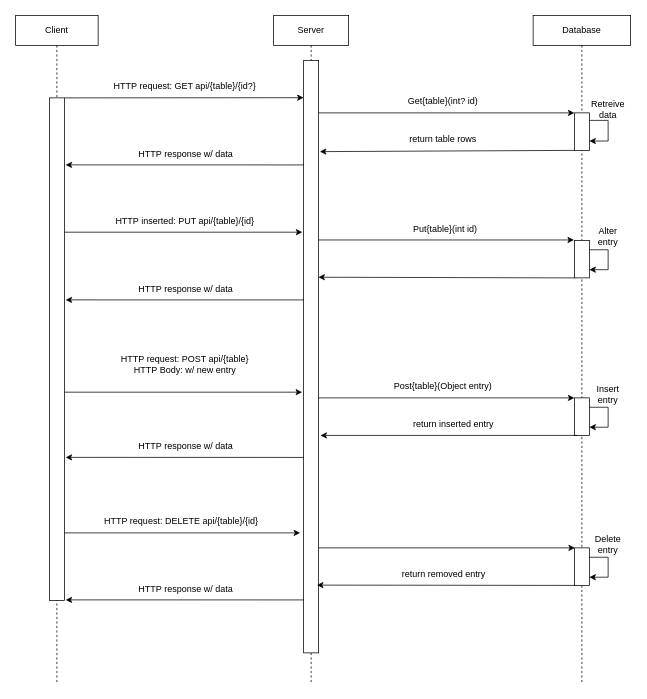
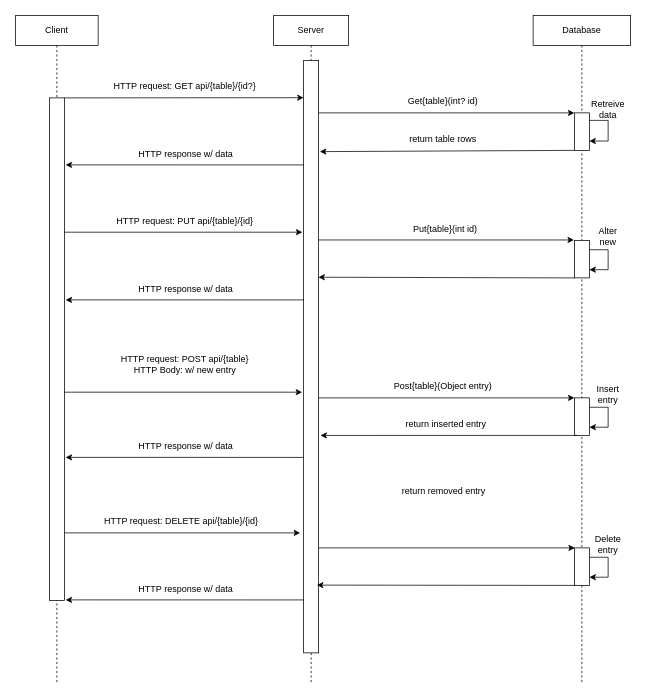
node "HTTP inserted: PUT api/{table}/{id}": label "HTTP inserted: PUT api/{table}/{id}" -> "HTTP request: PUT api/{table}/{id}"
node "Alter entry": label "Alter entry" -> "Alter new"
node "return inserted entry": moved (453, 424) -> (446, 424)
node "return removed entry": moved (444, 574) -> (444, 492)
